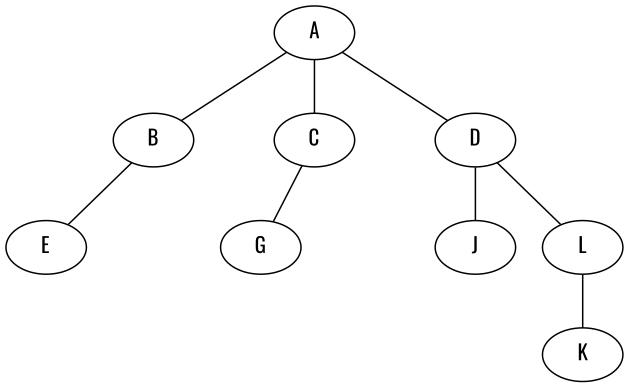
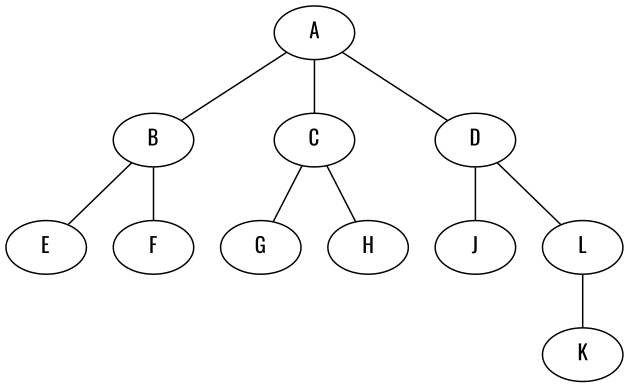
node "F": added
node "H": added
